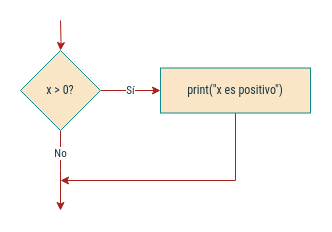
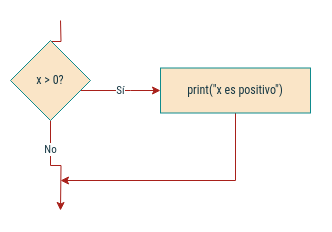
node "x > 0?": moved (61, 91) -> (51, 81)
